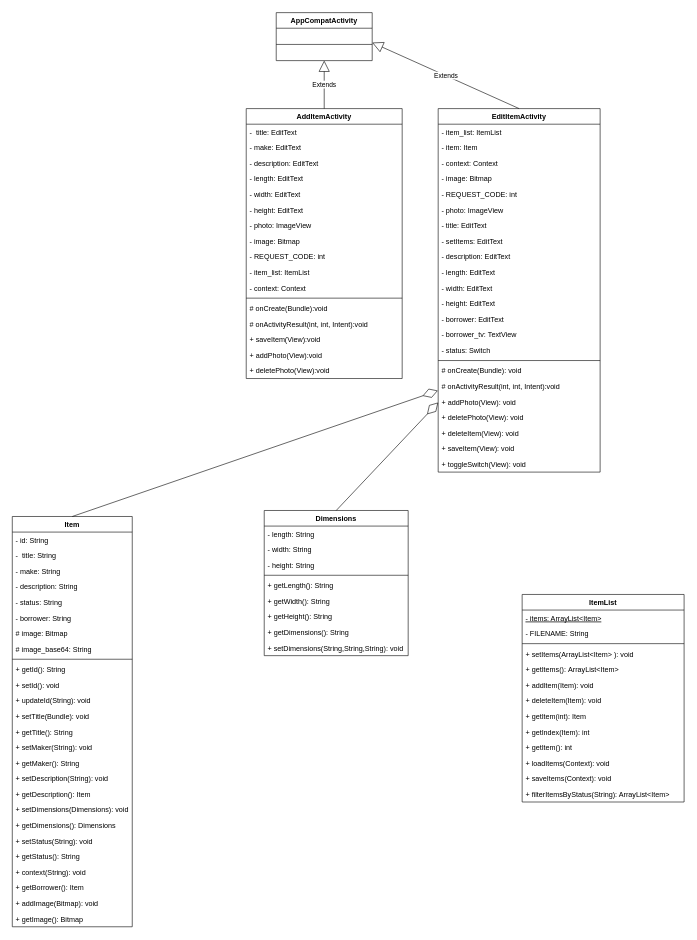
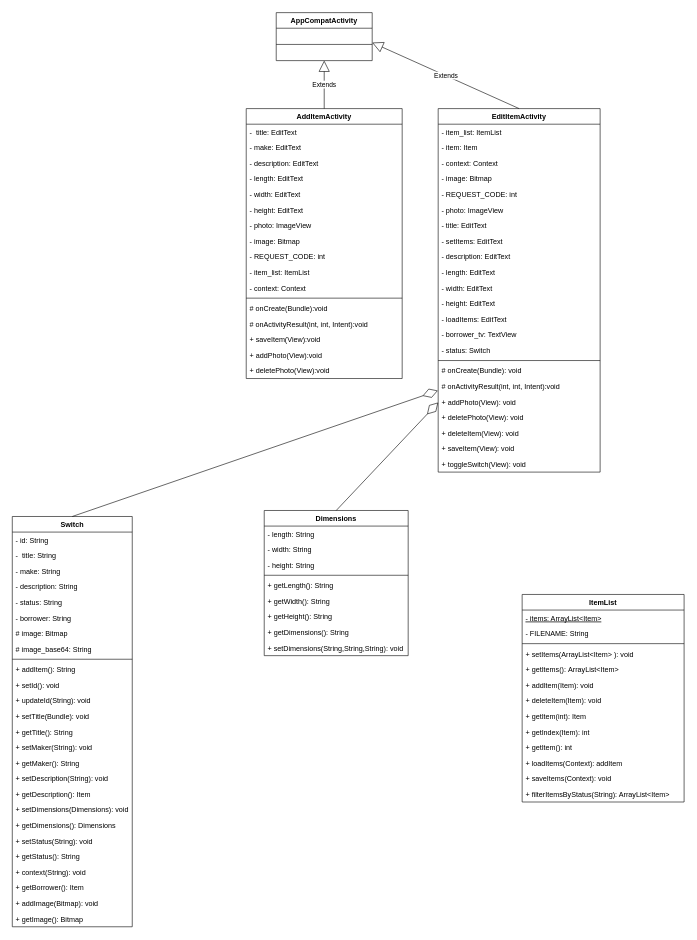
node "- borrower: EditText": label "- borrower: EditText" -> "- loadItems: EditText"
node "Item": label "Item" -> "Switch"
node "+ getId(): String": label "+ getId(): String" -> "+ addItem(): String"
node "+ loadItems(Context): void": label "+ loadItems(Context): void" -> "+ loadItems(Context): addItem"
